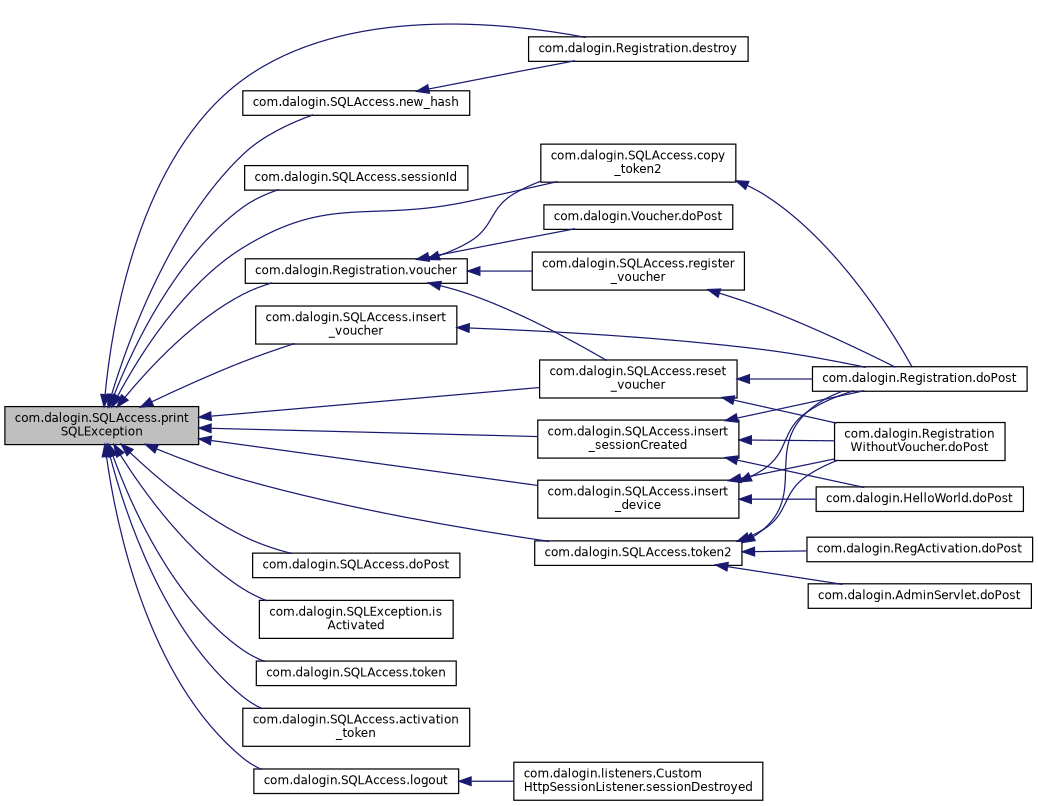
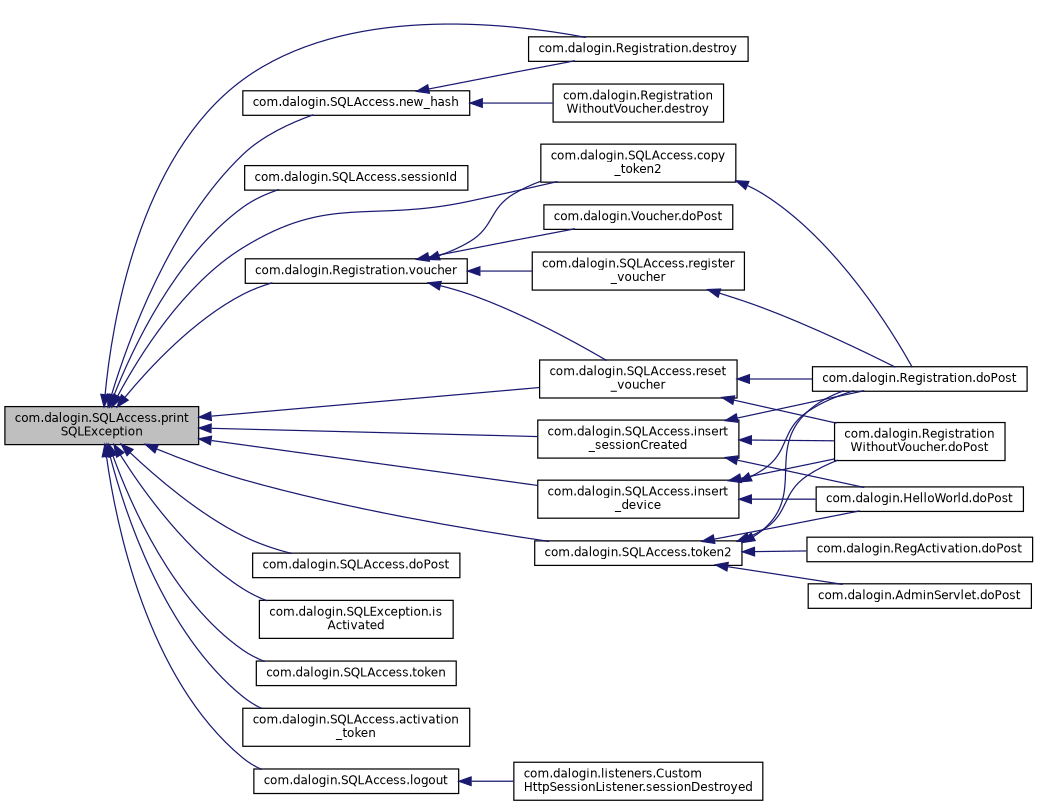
node "com.dalogin.Registration WithoutVoucher.destroy": added
node "com.dalogin.SQLAccess.insert _voucher": removed
edge "com.dalogin.HelloWorld.doPost" -> "com.dalogin.SQLAccess.token2": added
